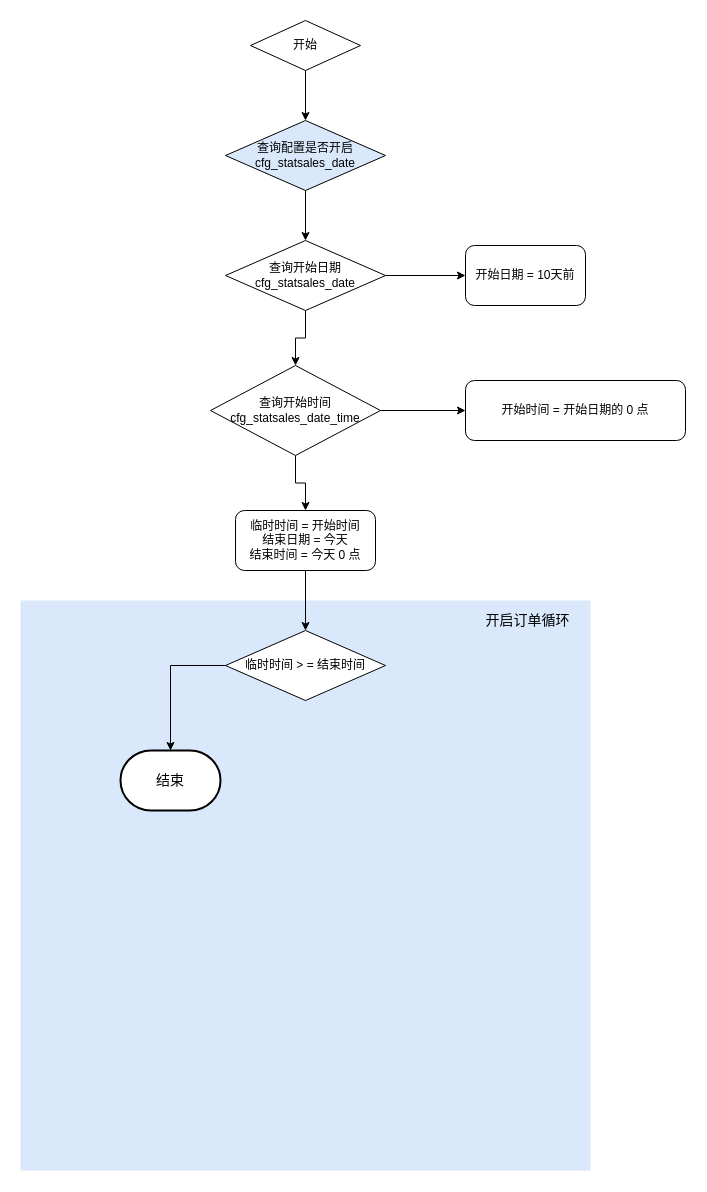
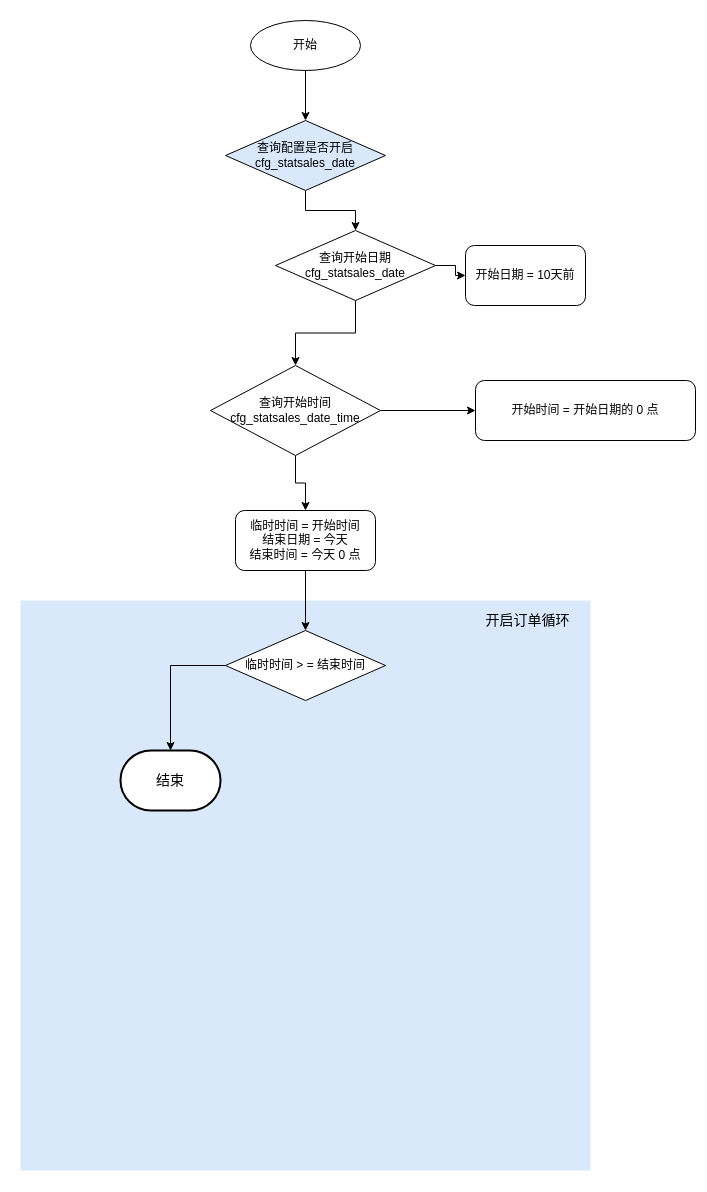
node "开始": shape diamond -> ellipse
node "查询开始日期 cfg_statsales_date": moved (306, 276) -> (356, 266)
node "开始时间 = 开始日期的 0 点": moved (576, 411) -> (586, 411)
